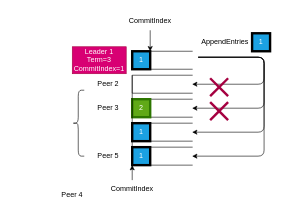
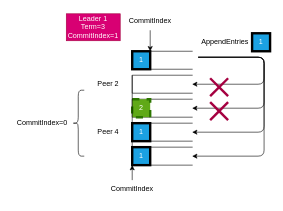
node "Leader 1 Term=3 CommitIndex=1": moved (99, 60) -> (93, 27)
node "Peer 3": removed
node "2": style solid -> dashed
node "CommitIndex=0": added
node "Peer 5": removed
node "Peer 4": moved (72, 195) -> (108, 132)
